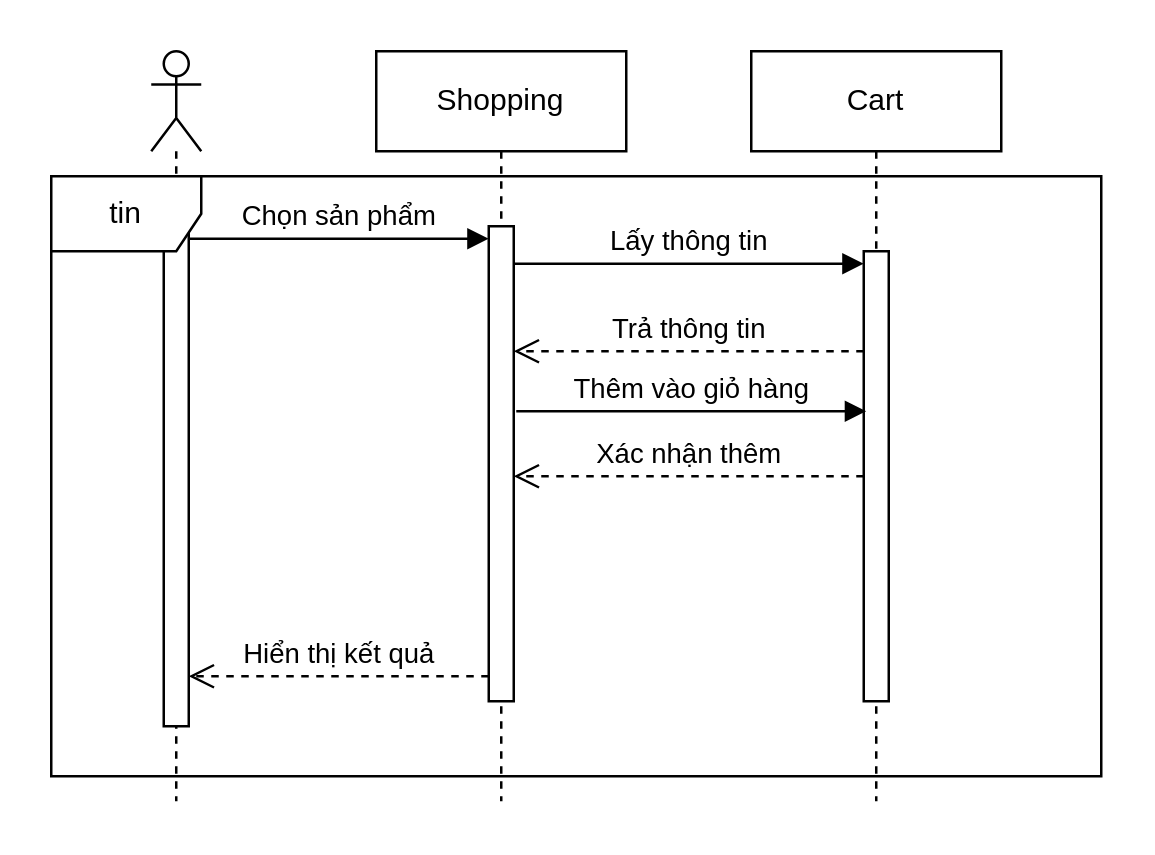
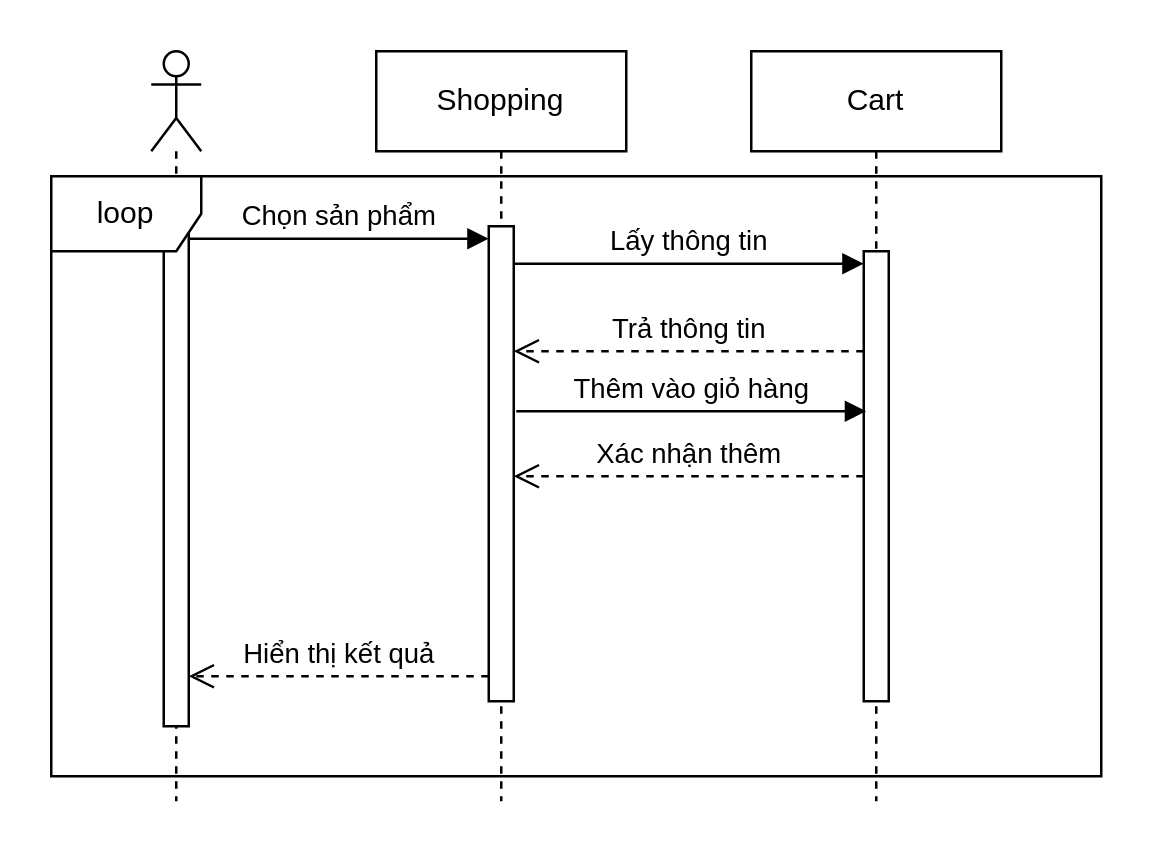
node "tin": label "tin" -> "loop"
